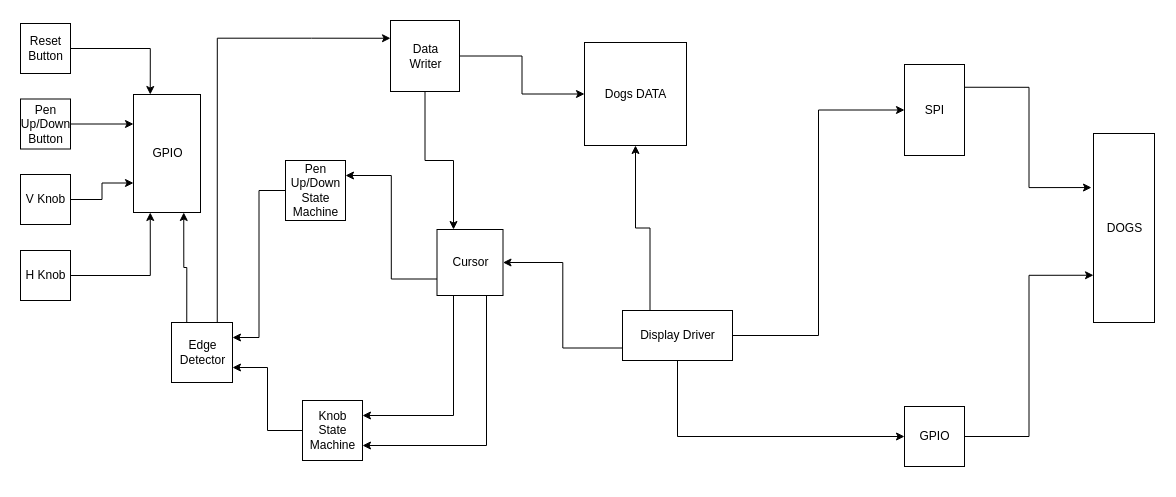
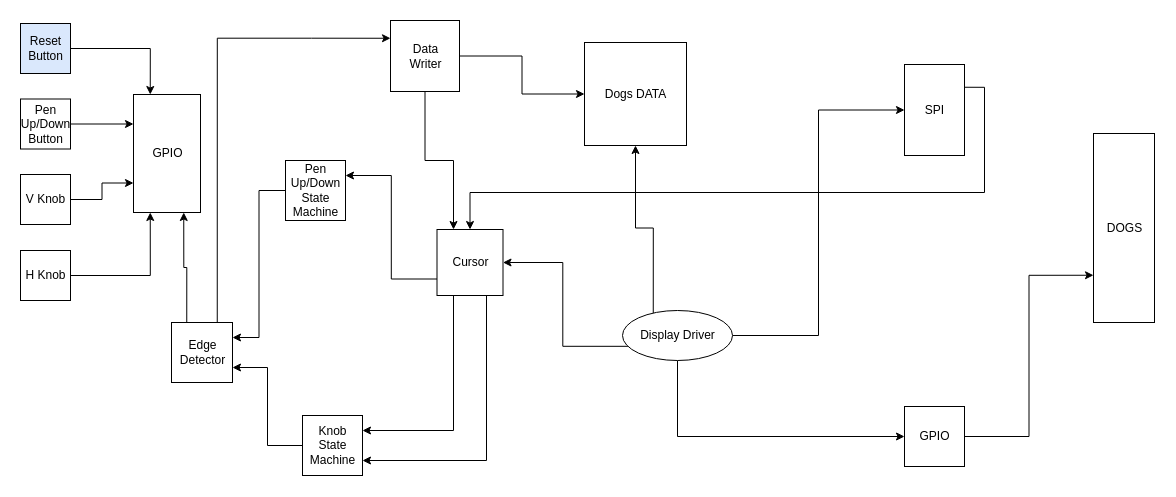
node "Reset Button": fillcolor #ffffff -> #dae8fc
edge "SPI" -> "DOGS": now "SPI" -> "Cursor"
node "Display Driver": shape rectangle -> ellipse
node "Knob State Machine": moved (333, 431) -> (333, 446)
